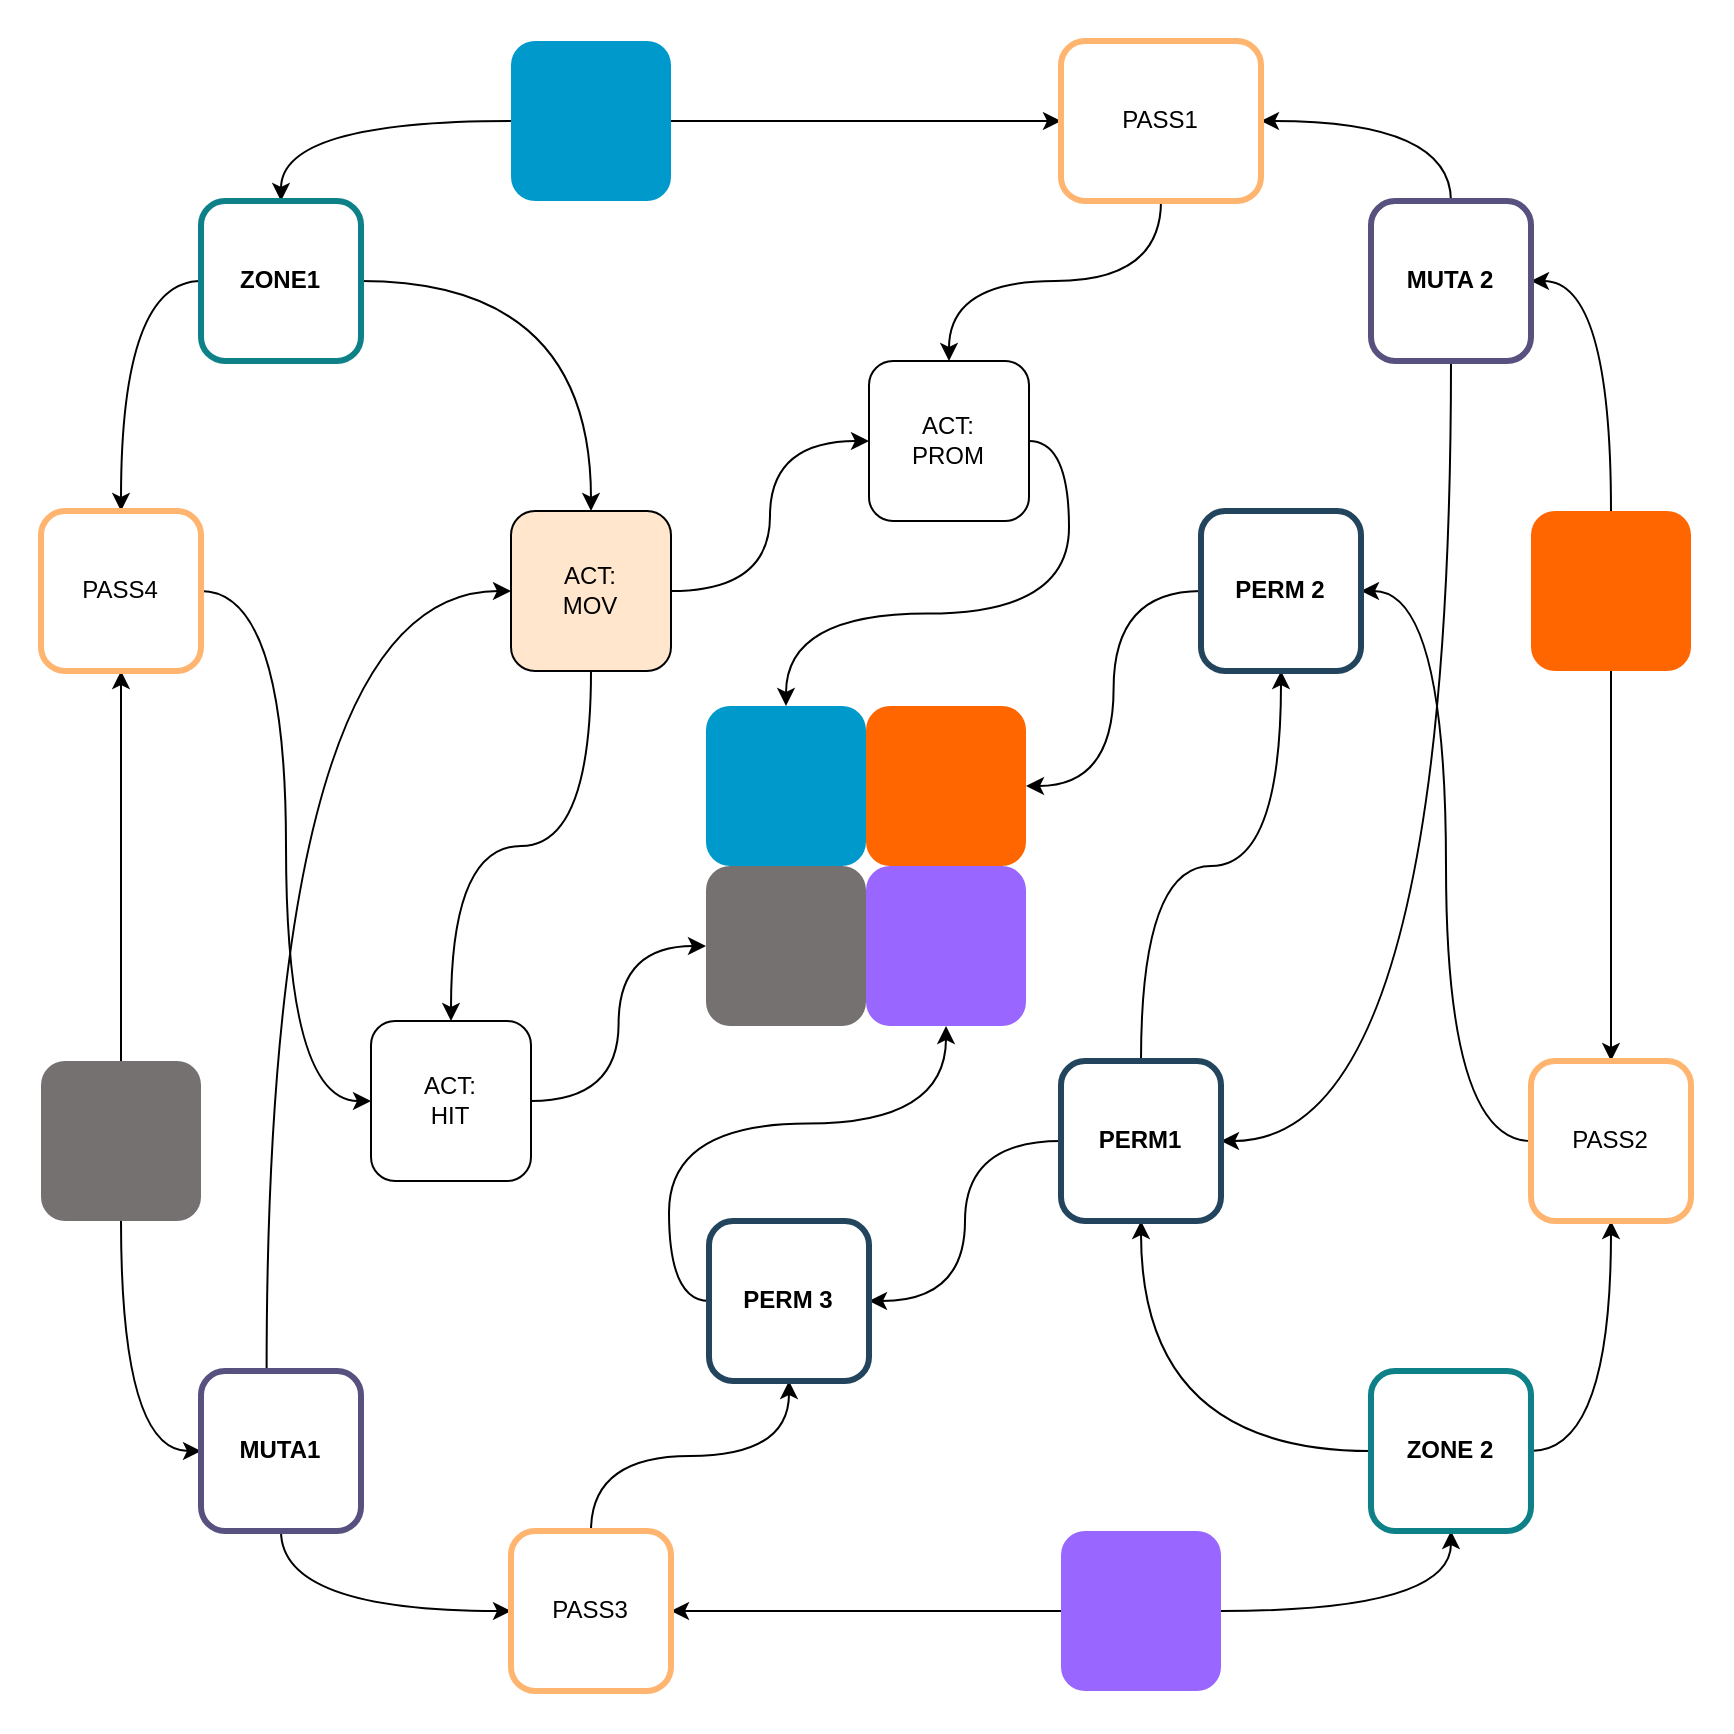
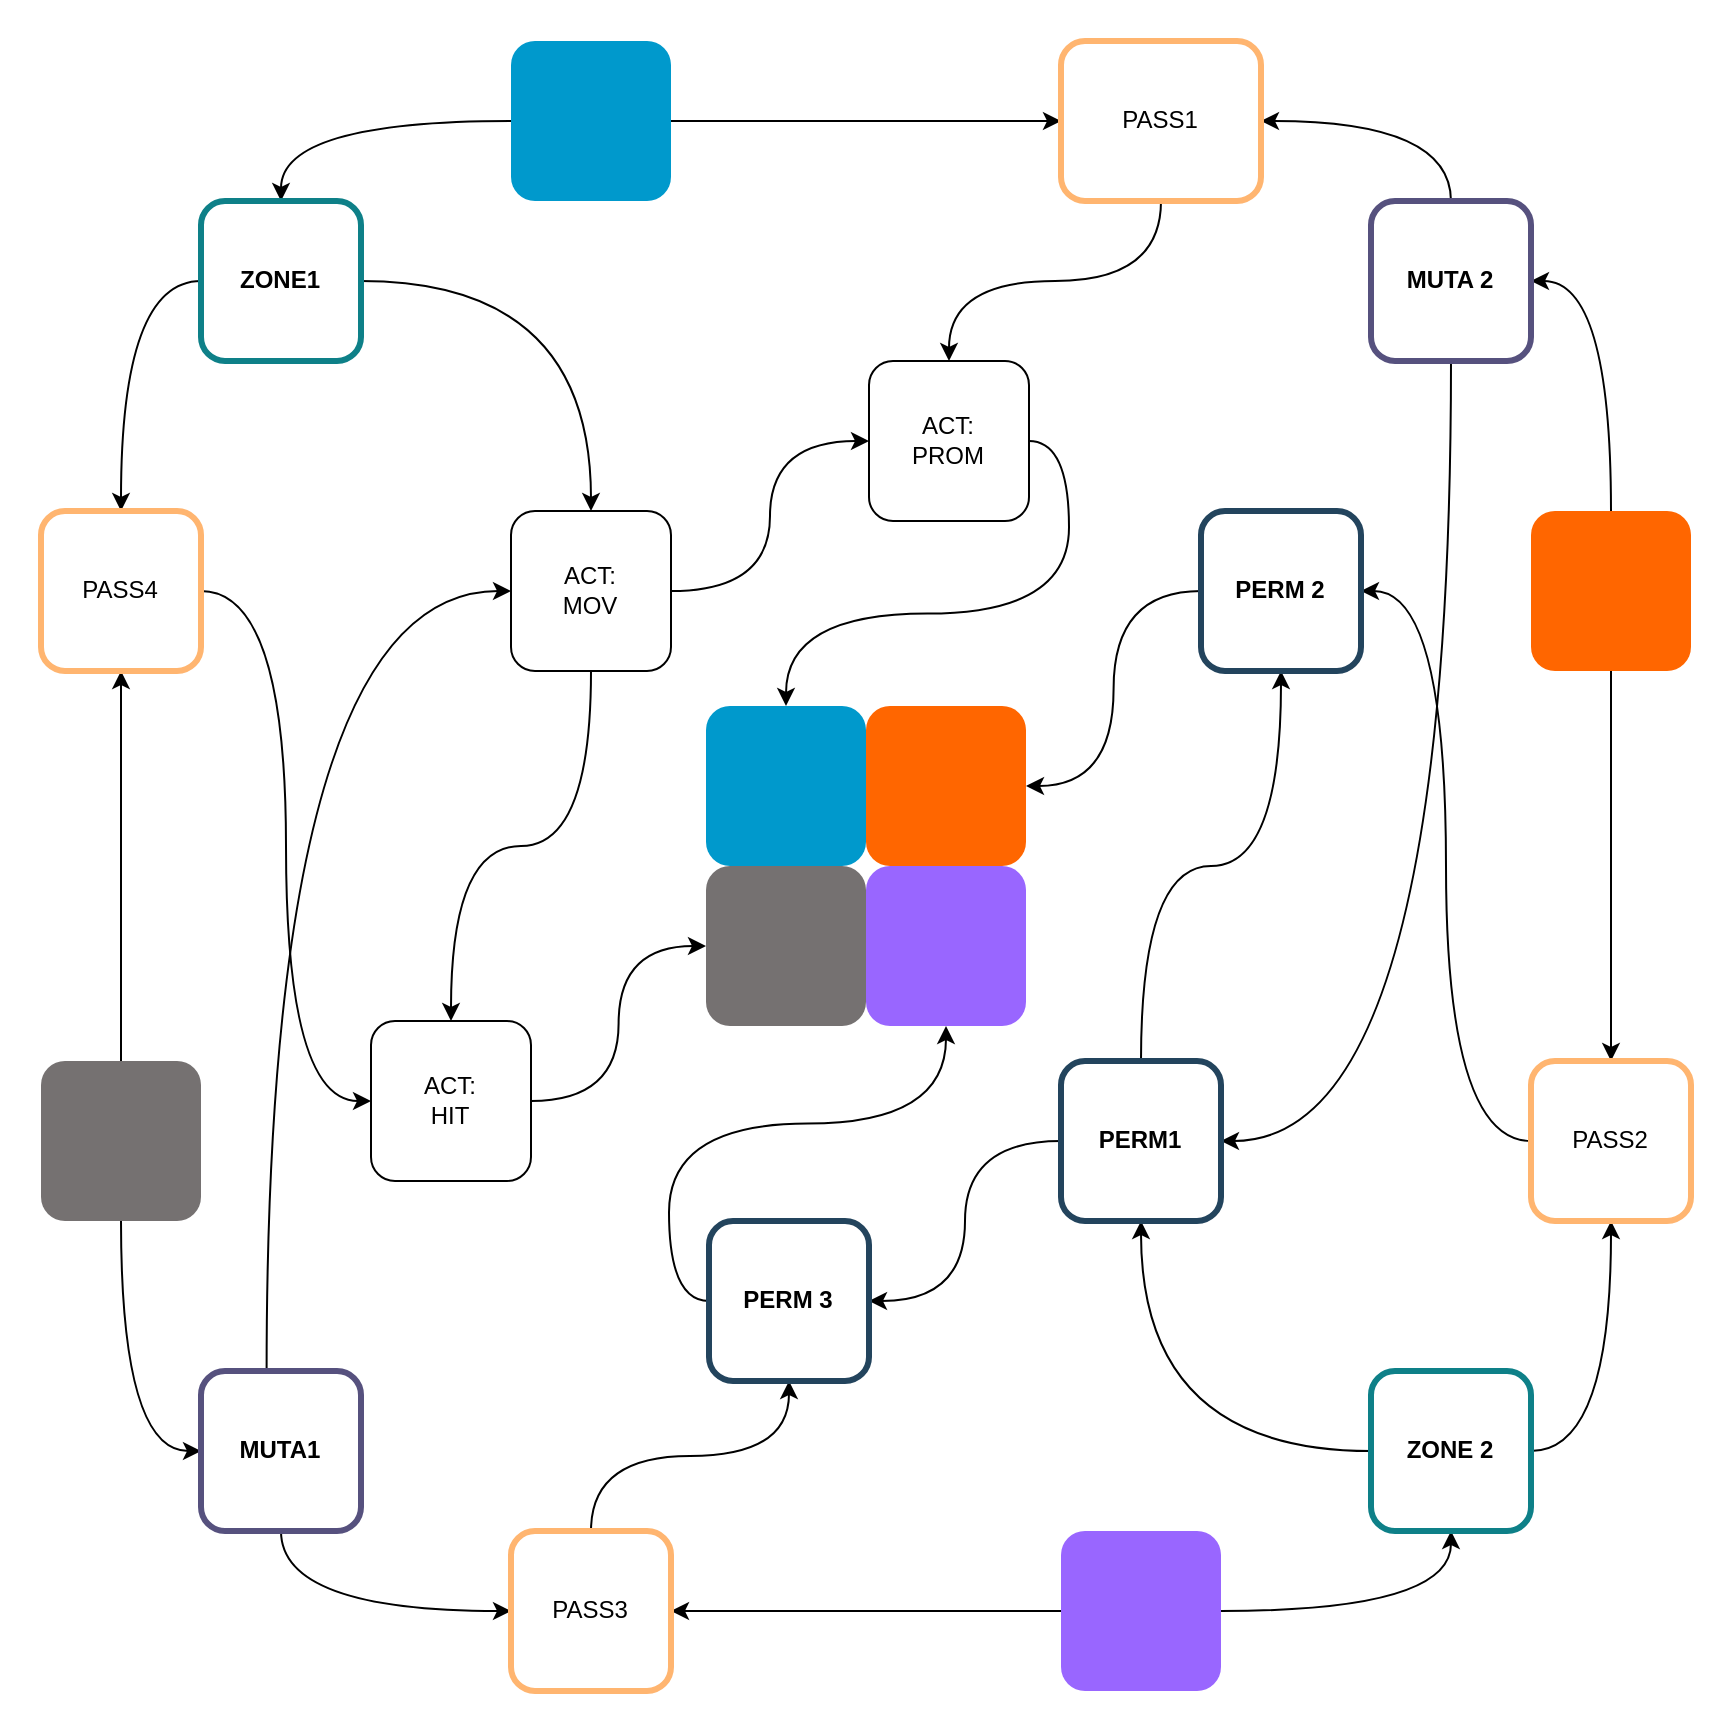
node "ACT: MOV": fillcolor #ffe6cc -> #ffffff
